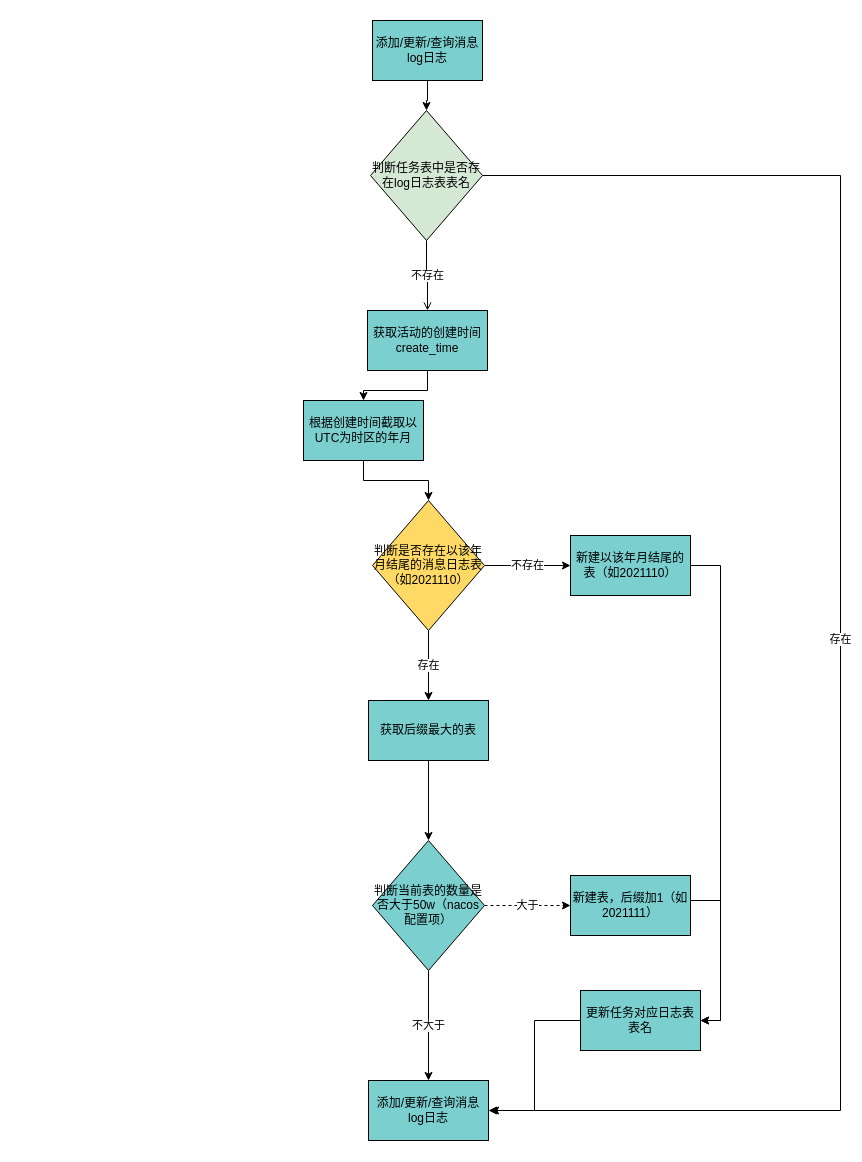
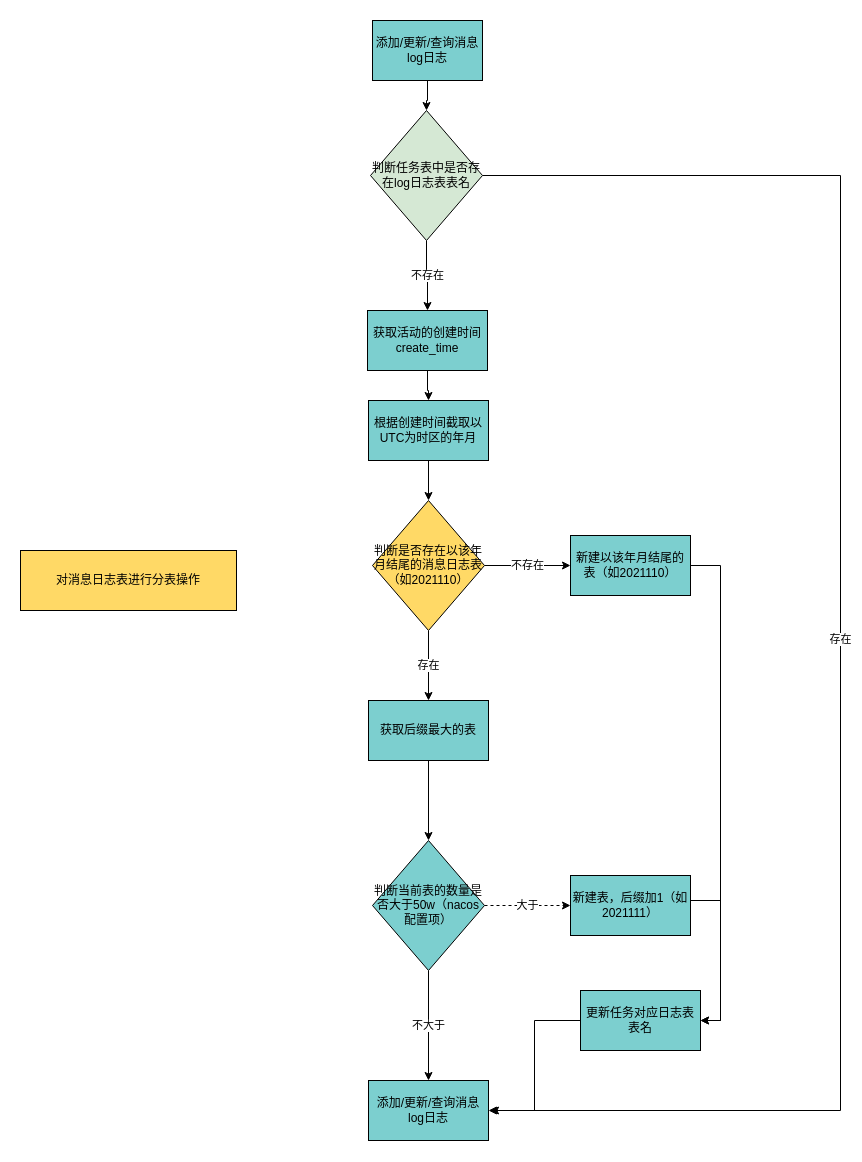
edge "判断任务表中是否存在log日志表表名" -> "获取活动的创建时间create_time": arrowhead open -> classic
node "根据创建时间截取以UTC为时区的年月": moved (364, 431) -> (429, 431)
node "对消息日志表进行分表操作": added
